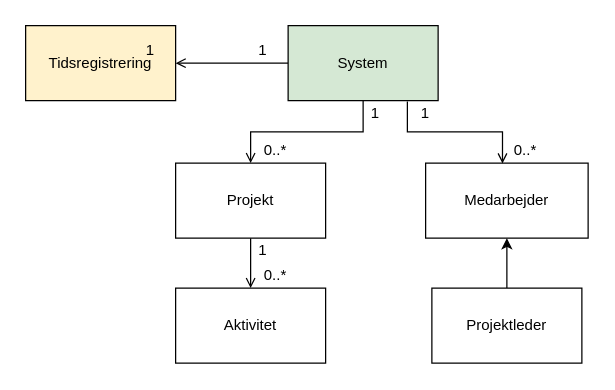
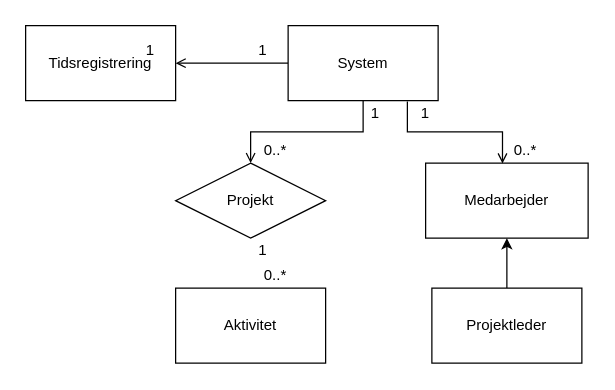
node "Tidsregistrering": fillcolor #fff2cc -> #ffffff
node "System": fillcolor #d5e8d4 -> #ffffff
node "Projekt": shape rectangle -> diamond
edge "Projekt" -> "Aktivitet": removed
